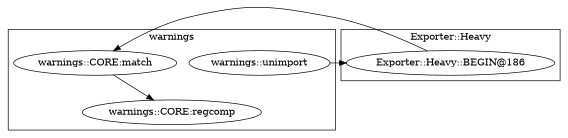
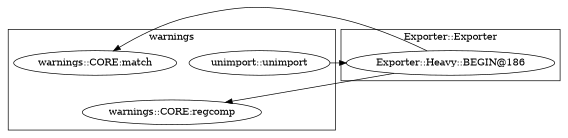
cluster "Exporter::Heavy": label "Exporter::Heavy" -> "Exporter::Exporter"
node "warnings::unimport": label "warnings::unimport" -> "unimport::unimport"
edge "warnings::CORE:match" -> "warnings::CORE:regcomp": now "Exporter::Heavy::BEGIN@186" -> "warnings::CORE:regcomp"
